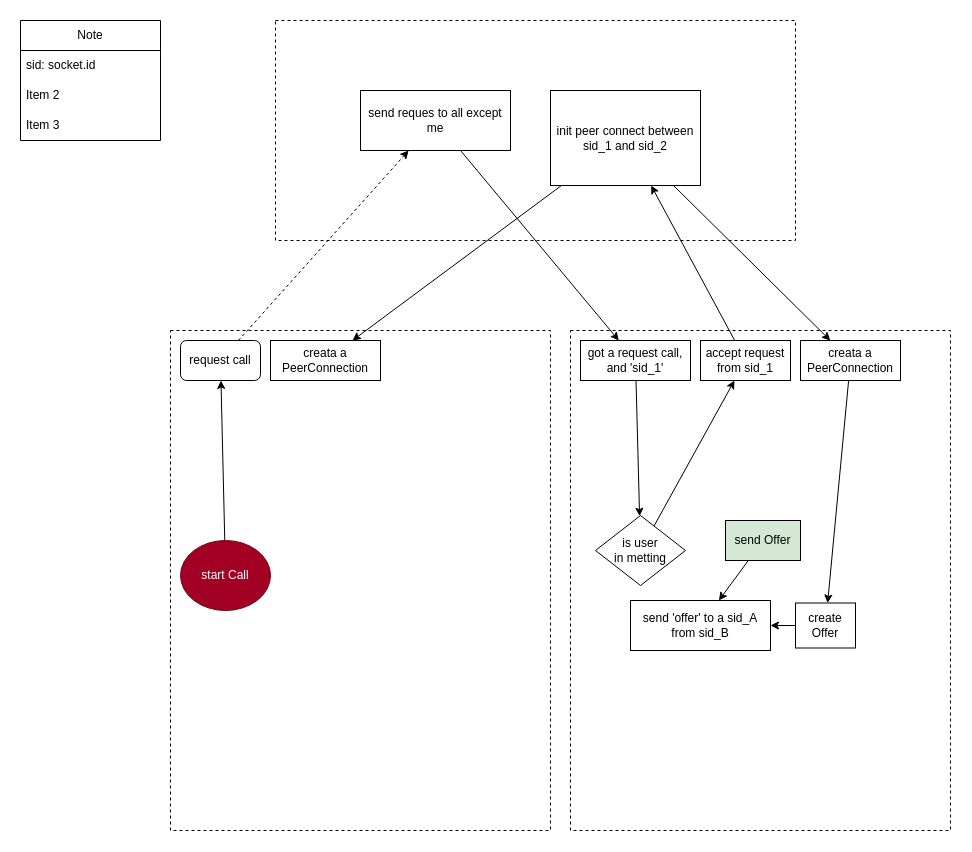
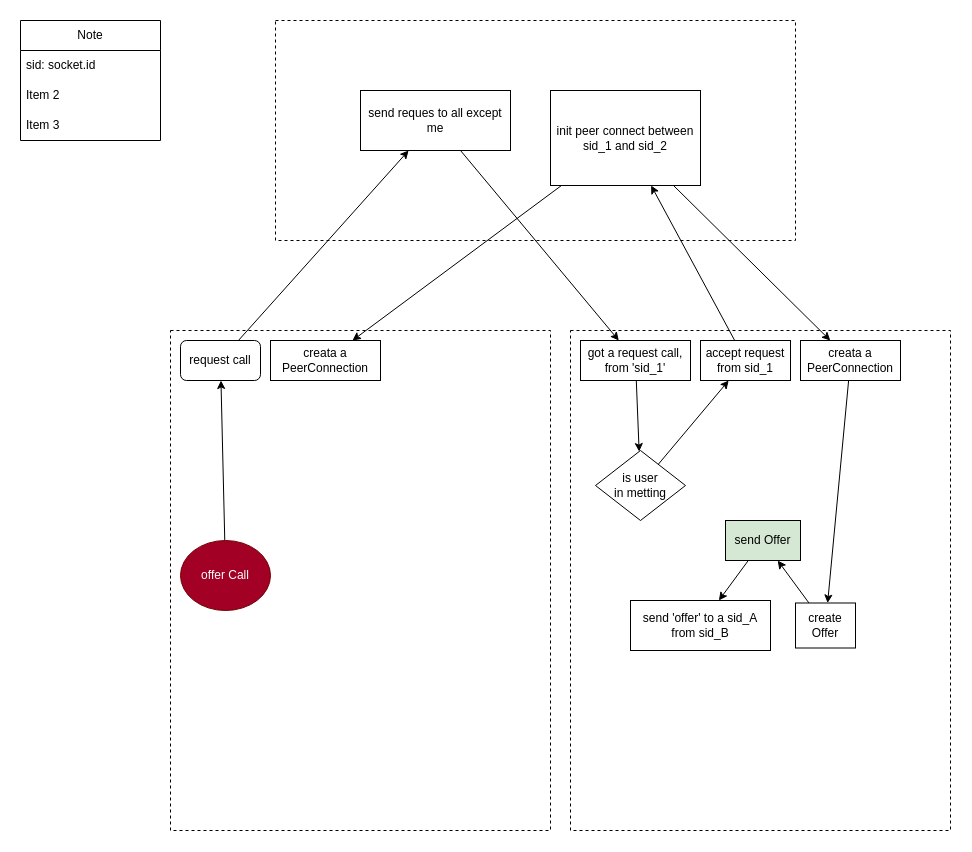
edge "request call" -> "send reques to all except me": style dashed -> solid
node "got a request call, and 'sid_1'": label "got a request call, and 'sid_1'" -> "got a request call, from 'sid_1'"
node "is user in metting": moved (641, 551) -> (641, 486)
node "start Call": label "start Call" -> "offer Call"
edge "create Offer" -> "send 'offer' to a sid_A from sid_B": now "create Offer" -> "send Offer"
